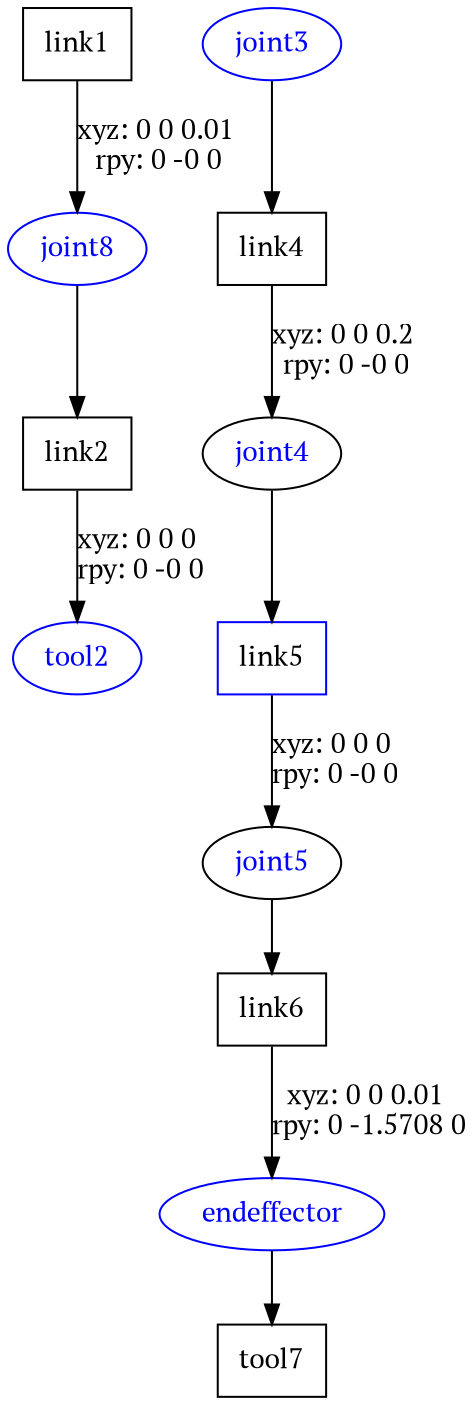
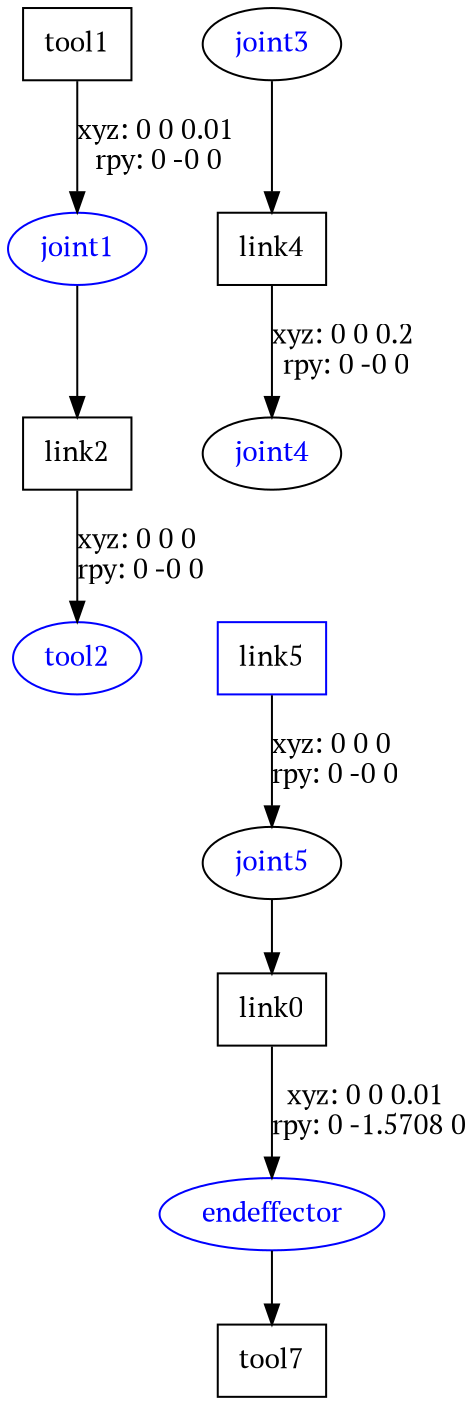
node "link1": label "link1" -> "tool1"
node "joint3": color blue -> black
node "joint8": label "joint8" -> "joint1"
edge "joint4" -> "link5": removed
node "link6": label "link6" -> "link0"
